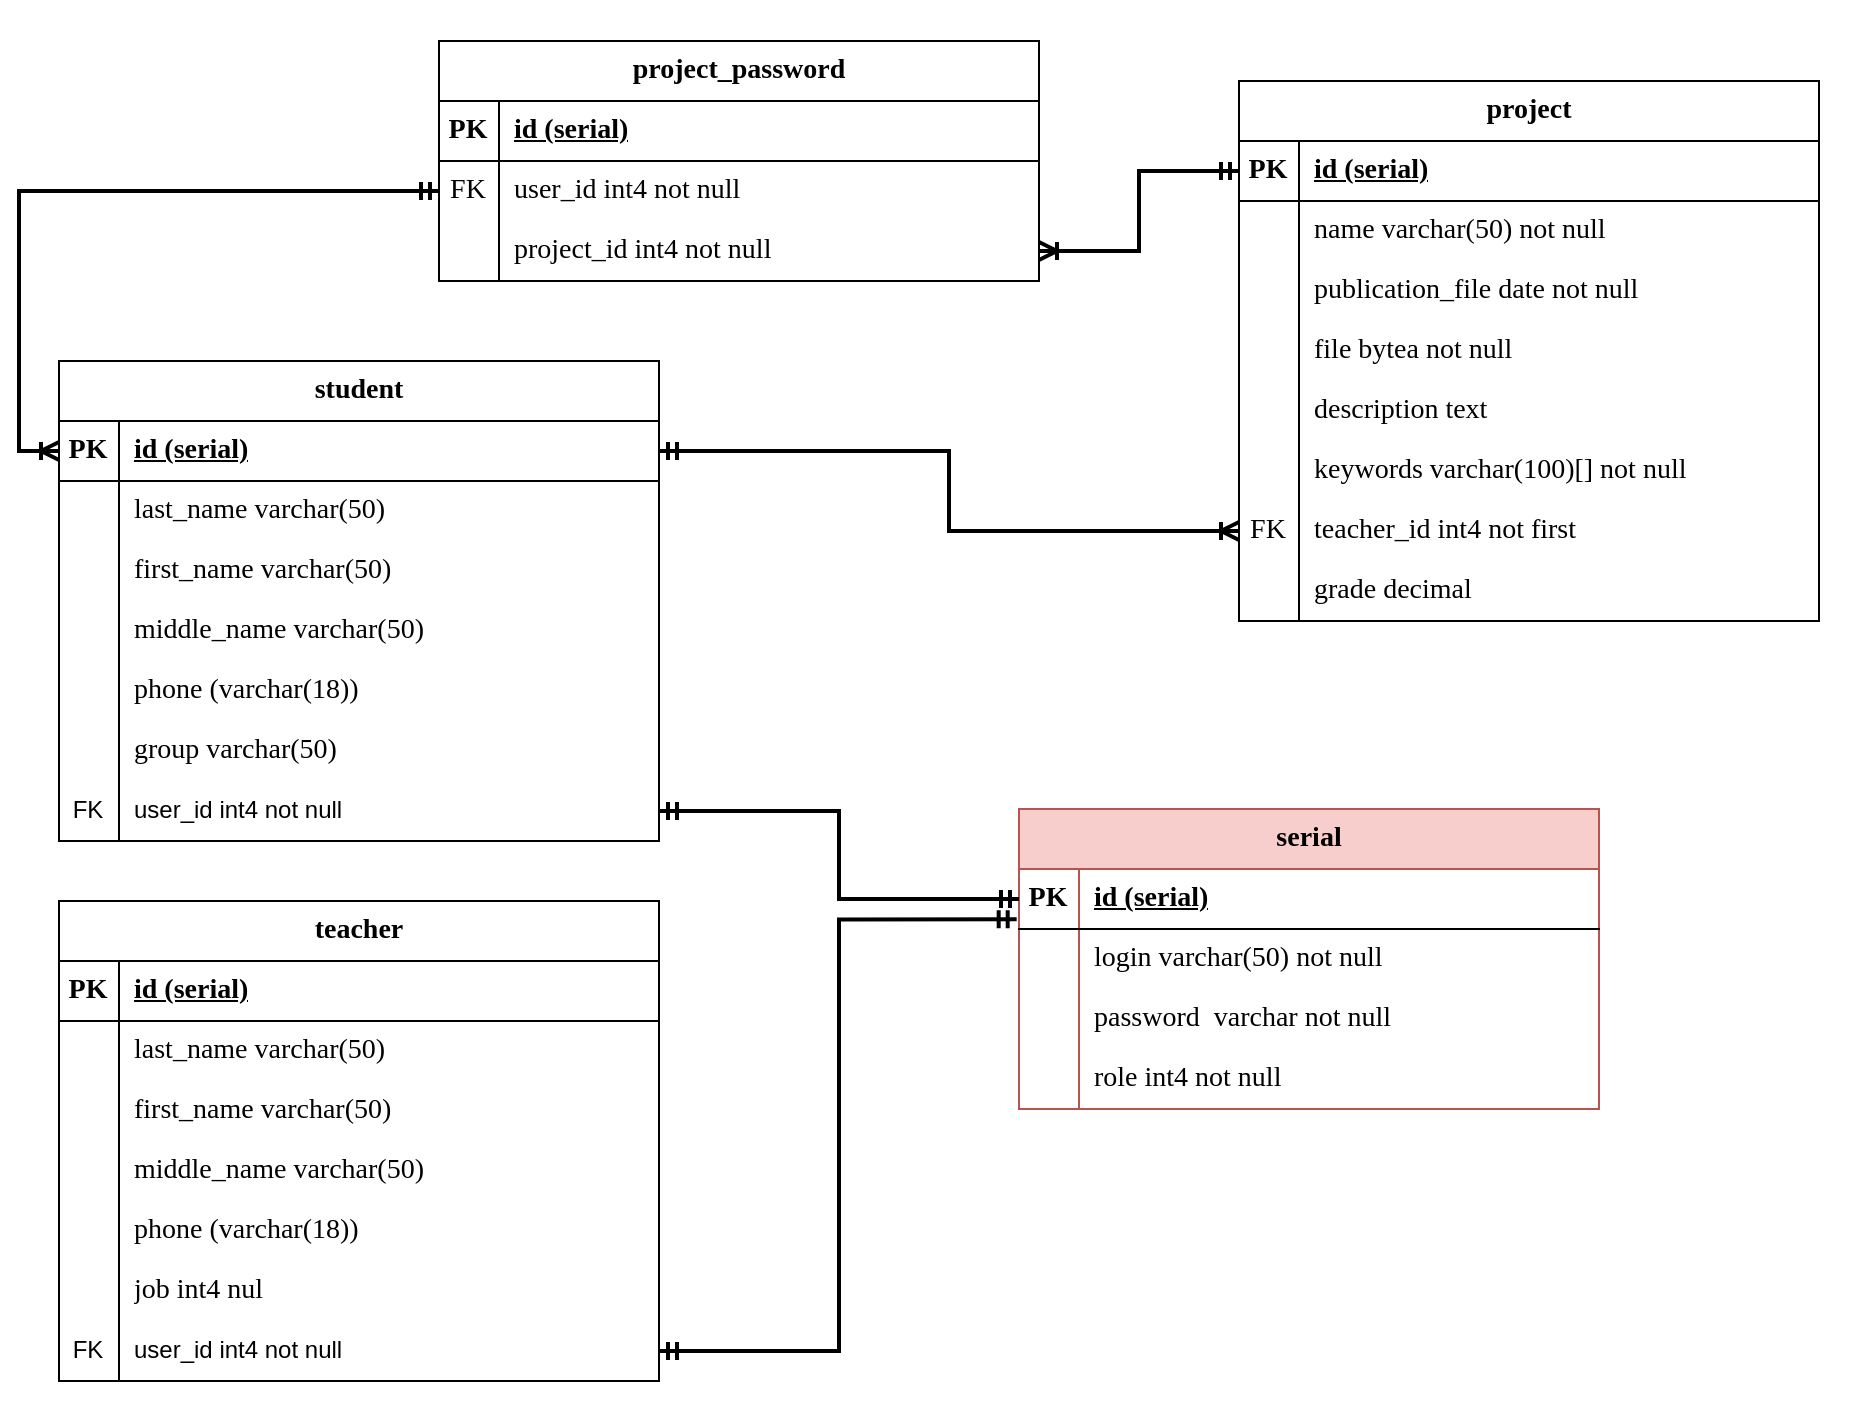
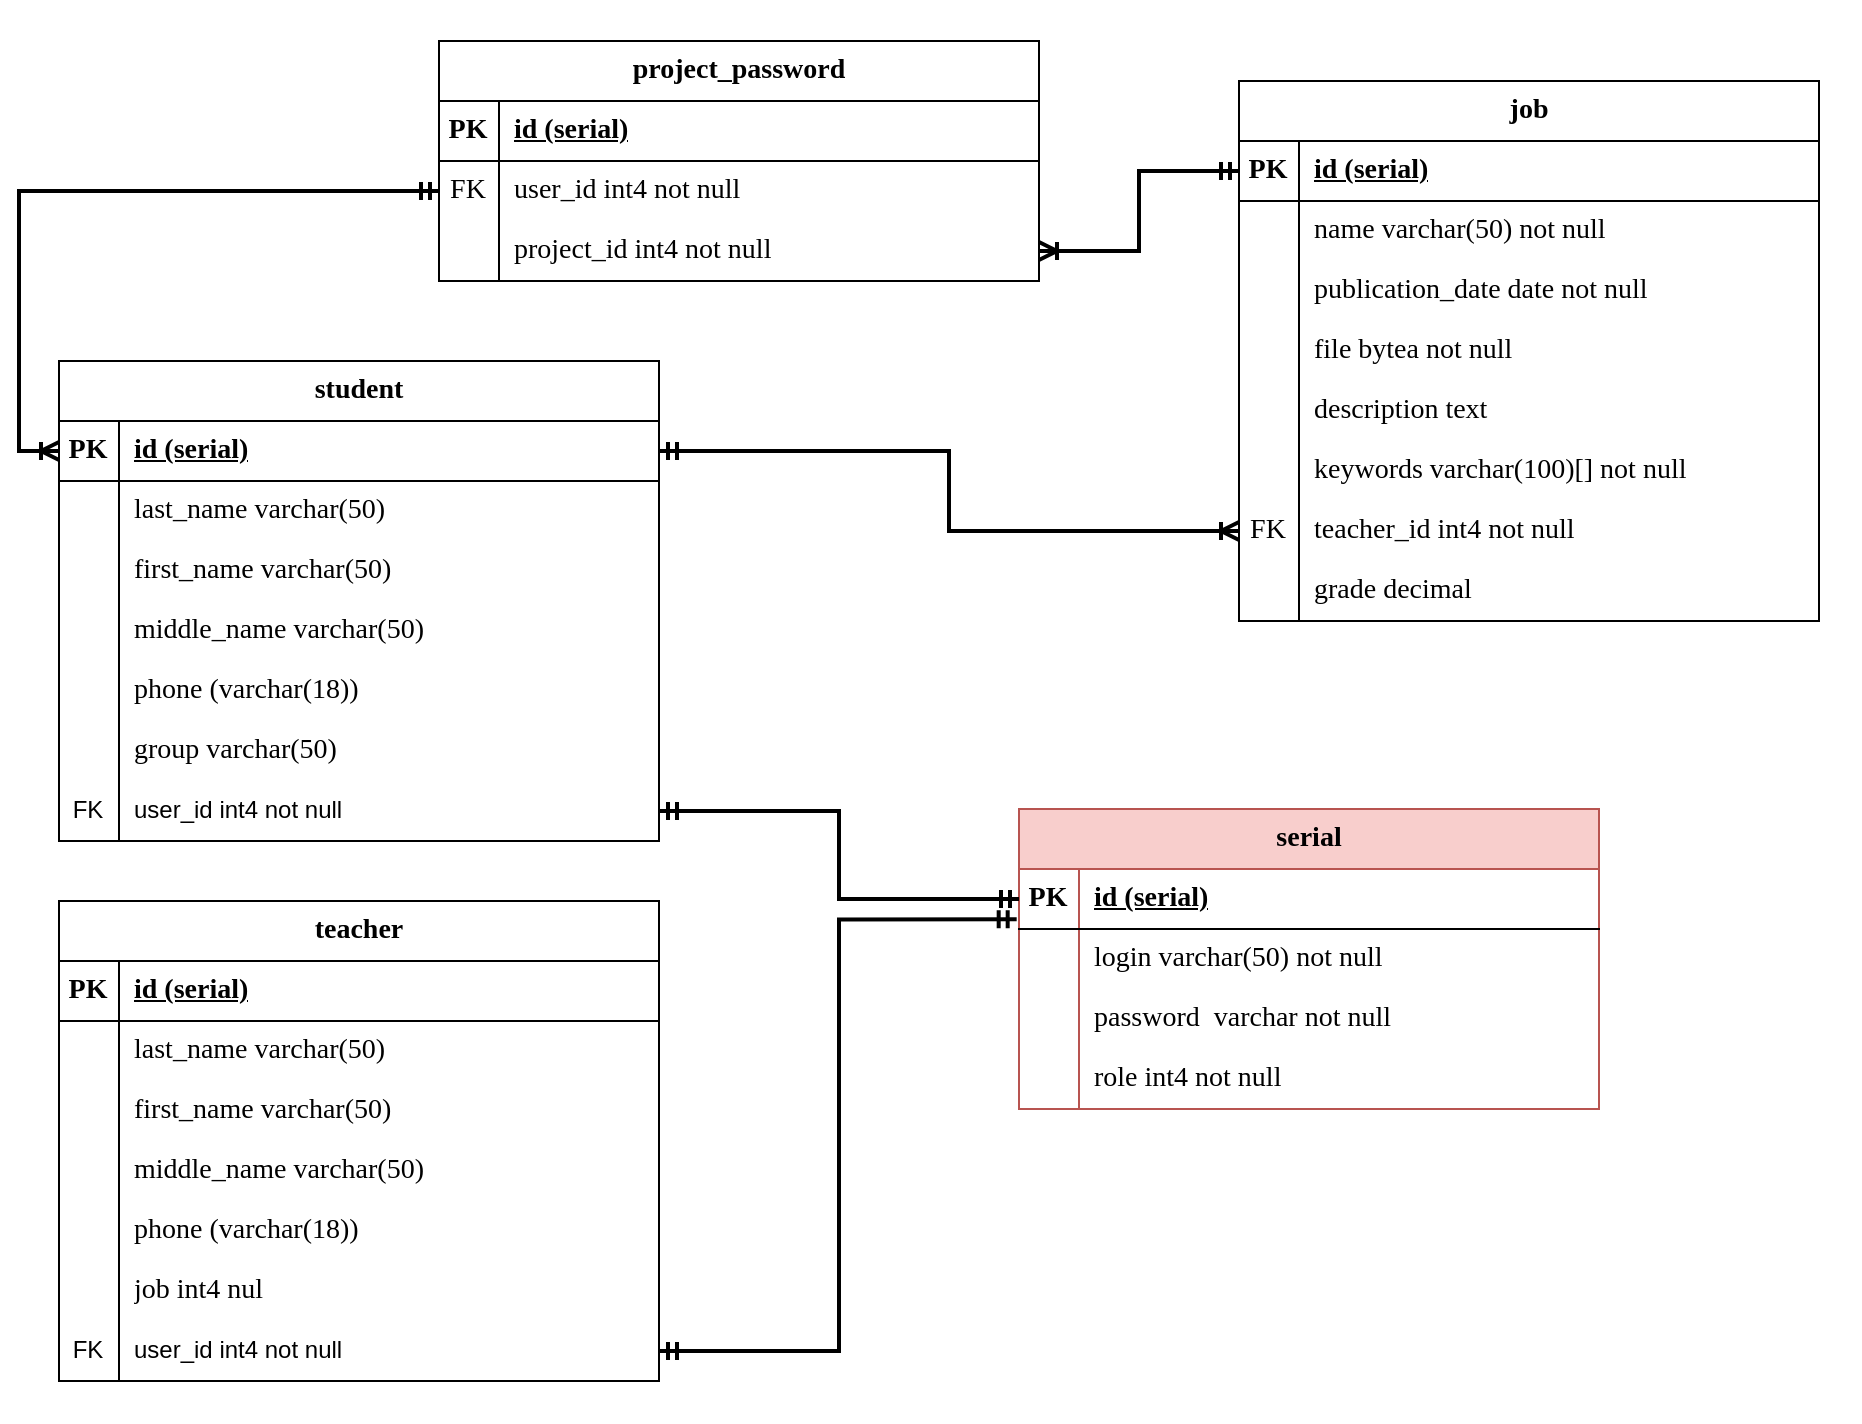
node "project": label "project" -> "job"
node "publication_file date not null": label "publication_file date not null" -> "publication_date date not null"
node "teacher_id int4 not first": label "teacher_id int4 not first" -> "teacher_id int4 not null"
